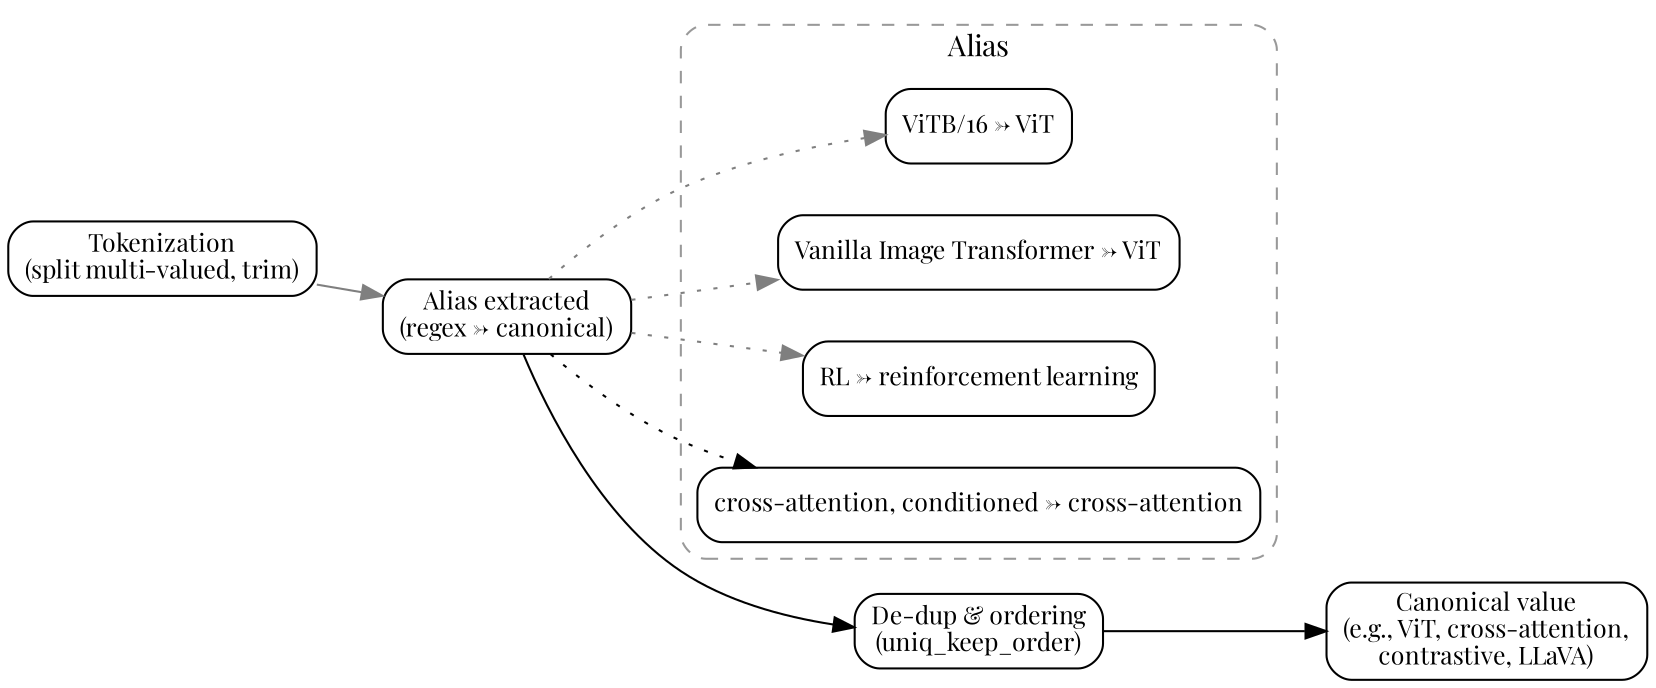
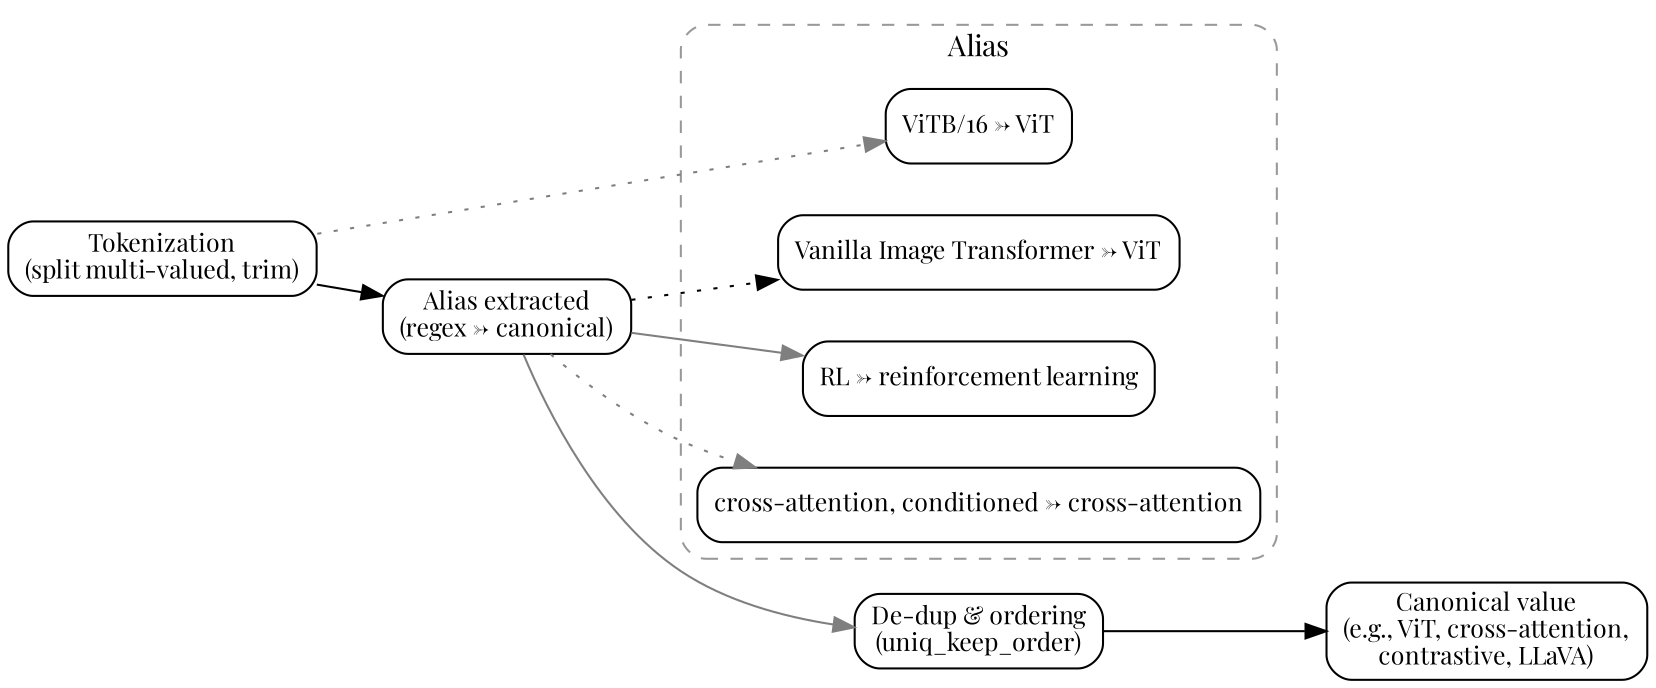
edge "Alias extracted (regex → canonical)" -> "ViTB/16 → ViT": now "Tokenization (split multi-valued, trim)" -> "ViTB/16 → ViT"
edge "Tokenization (split multi-valued, trim)" -> "Alias extracted (regex → canonical)": color gray50 -> black
edge "Alias extracted (regex → canonical)" -> "Vanilla Image Transformer → ViT": color gray50 -> black
edge "Alias extracted (regex → canonical)" -> "RL → reinforcement learning": style dotted -> solid
edge "Alias extracted (regex → canonical)" -> "cross-attention, conditioned → cross-attention": color black -> gray50
edge "Alias extracted (regex → canonical)" -> "De-dup & ordering (uniq_keep_order)": color black -> gray50
